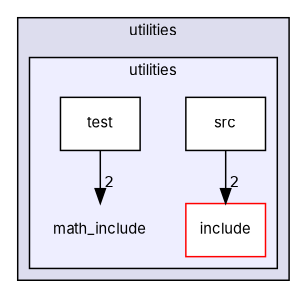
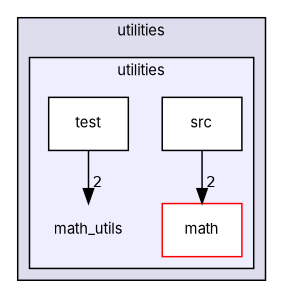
node "math_include": label "math_include" -> "math_utils"
node "include": label "include" -> "math"
